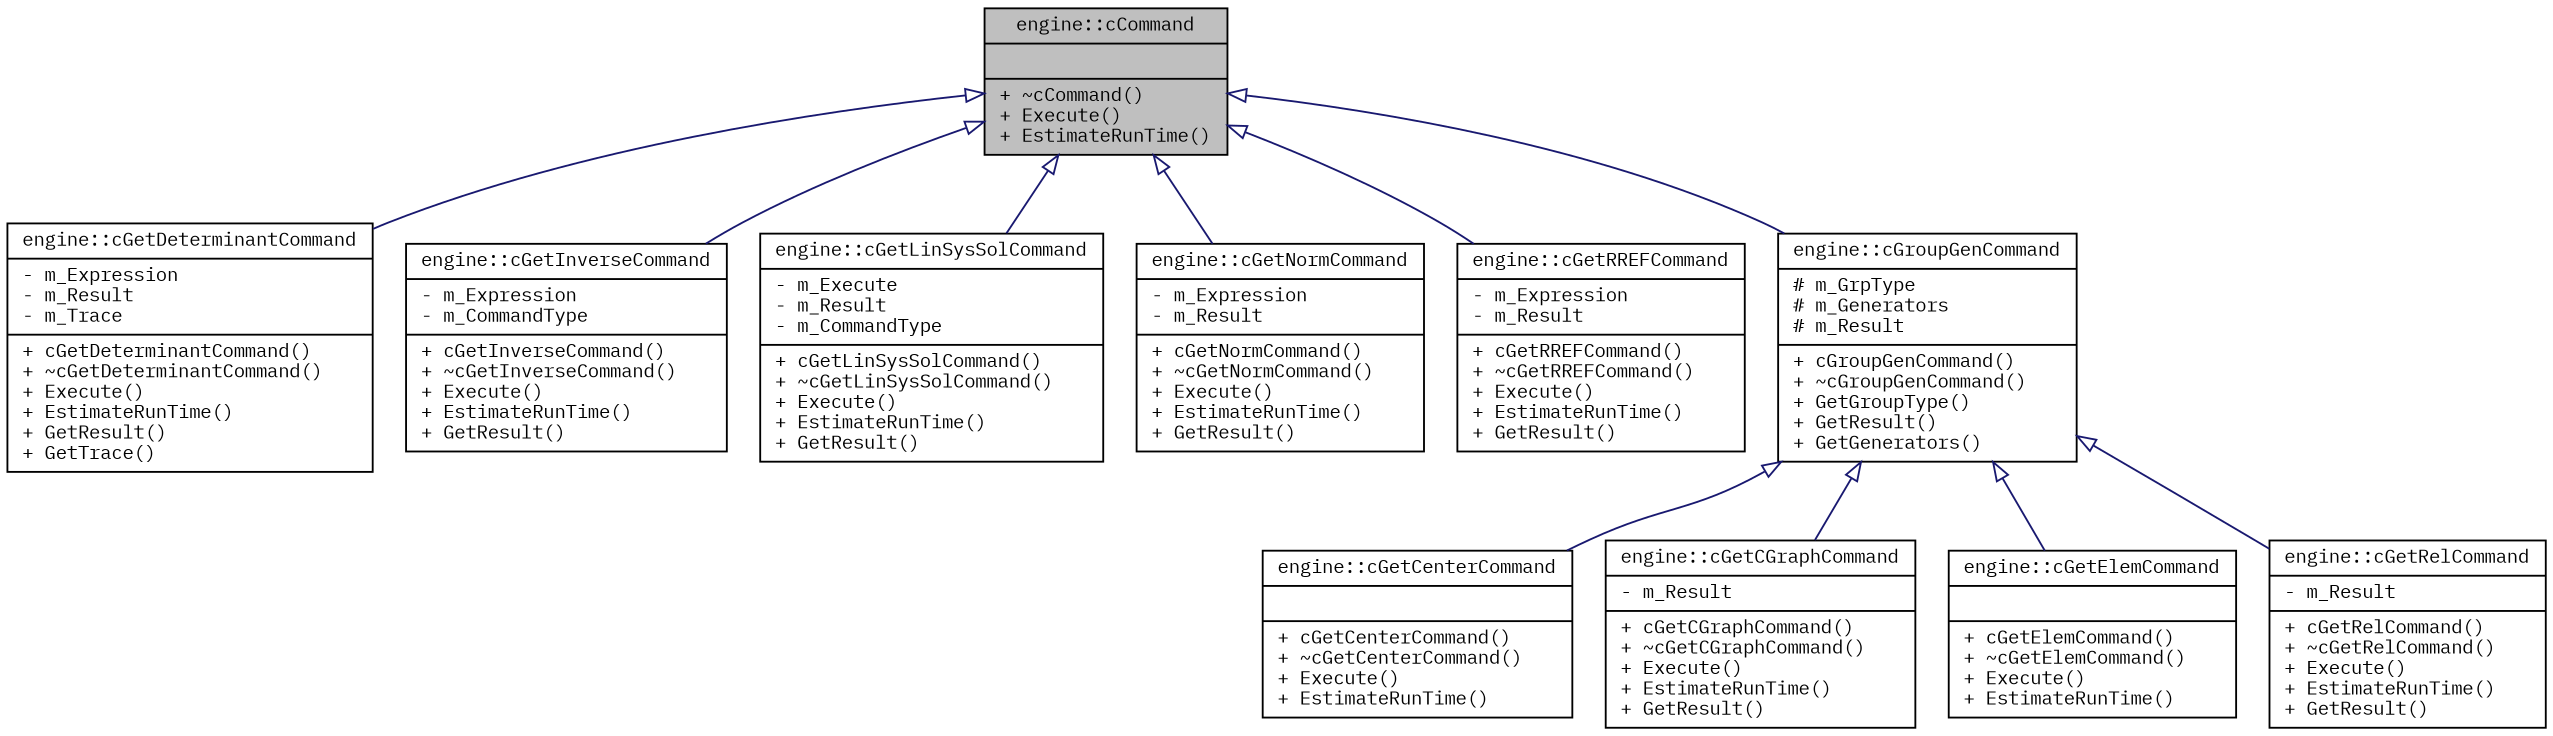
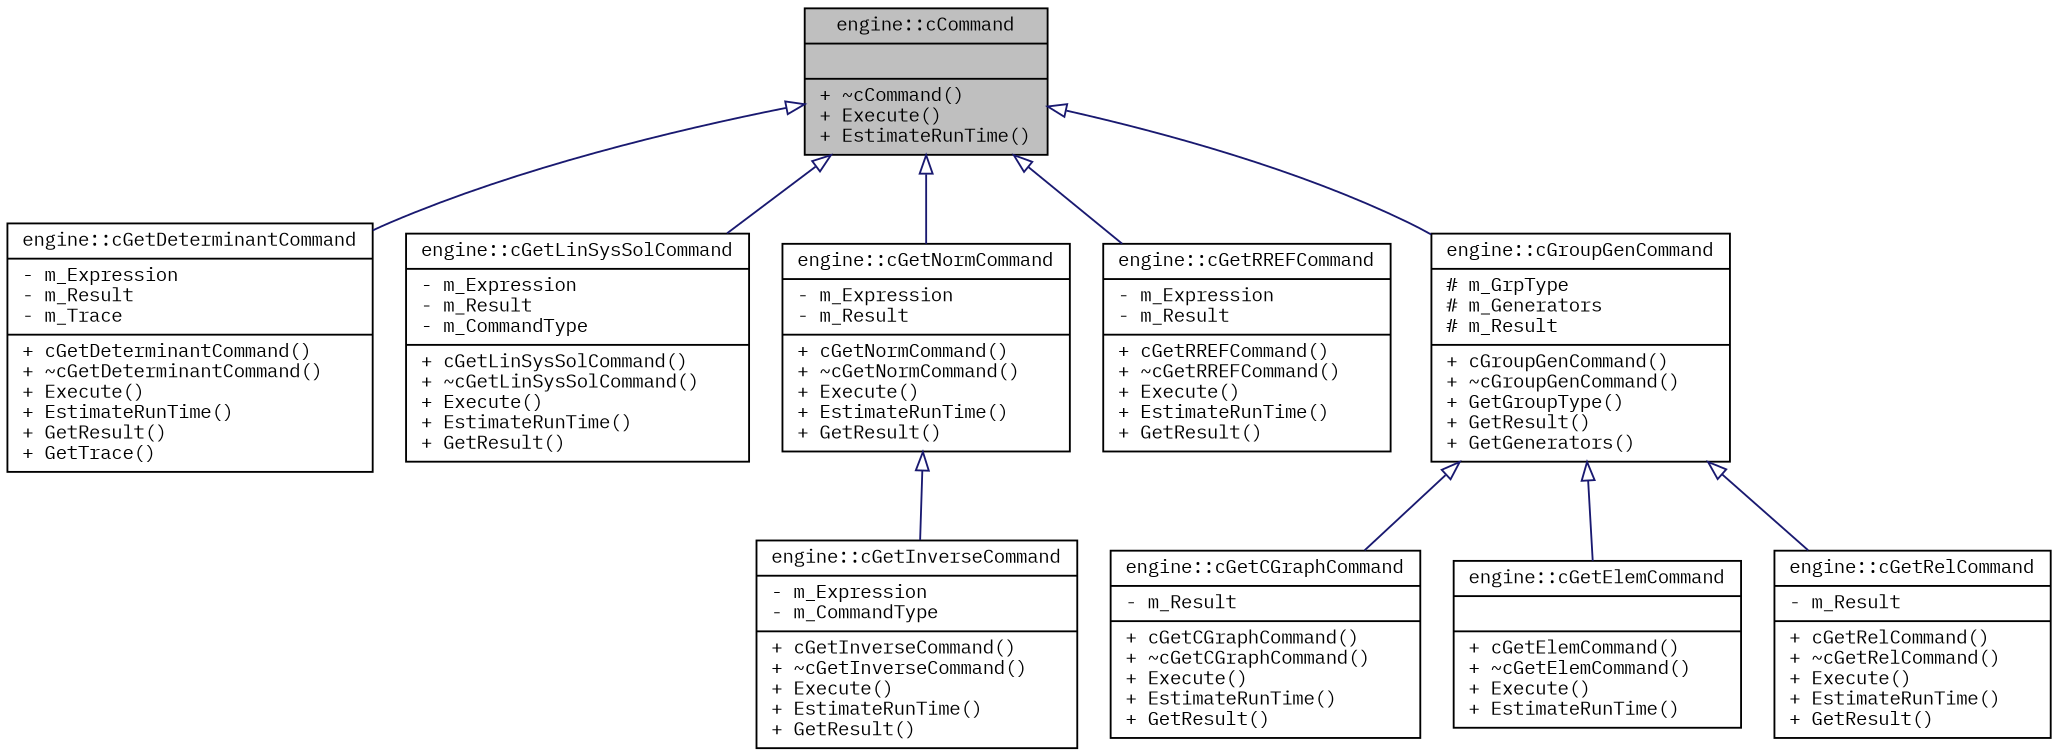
edge "engine::cGetInverseCommand" -> "engine::cCommand": now "engine::cGetInverseCommand" -> "engine::cGetNormCommand"
node "engine::cGetLinSysSolCommand": text "- m_Execute" -> "- m_Expression"
node "engine::cGetCenterCommand": removed
